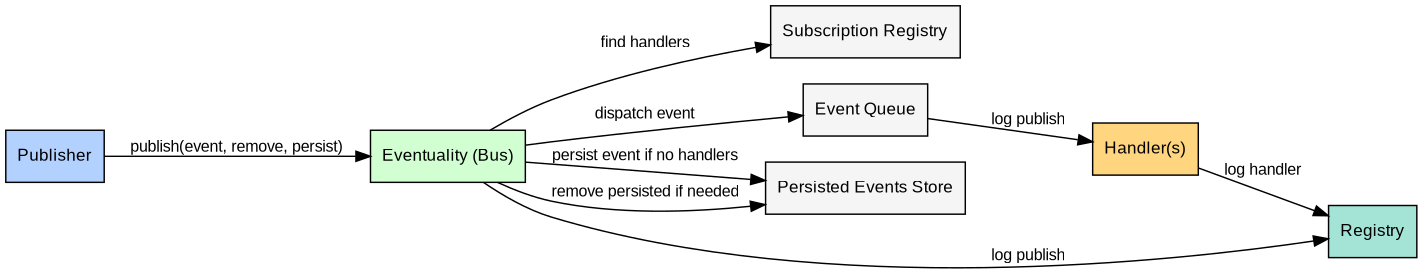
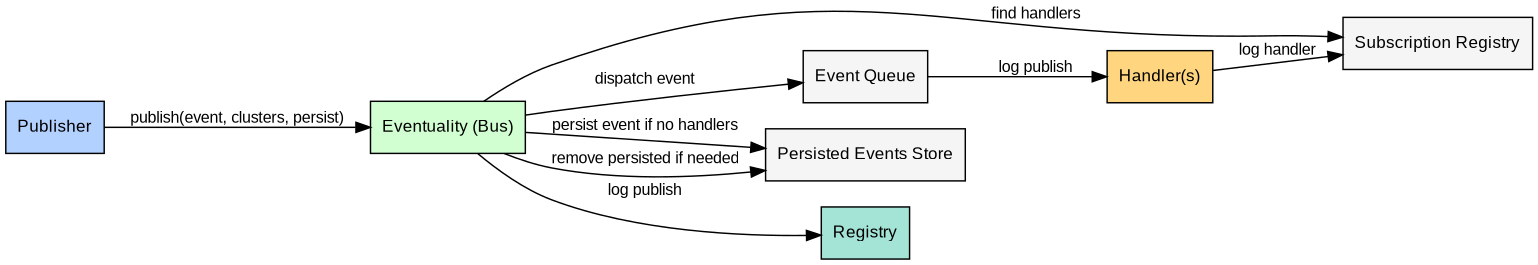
edge "Publisher" -> "Eventuality (Bus)": label "publish(event, remove, persist)" -> "publish(event, clusters, persist)"
edge "Handler(s)" -> "Registry": now "Handler(s)" -> "Subscription Registry"
